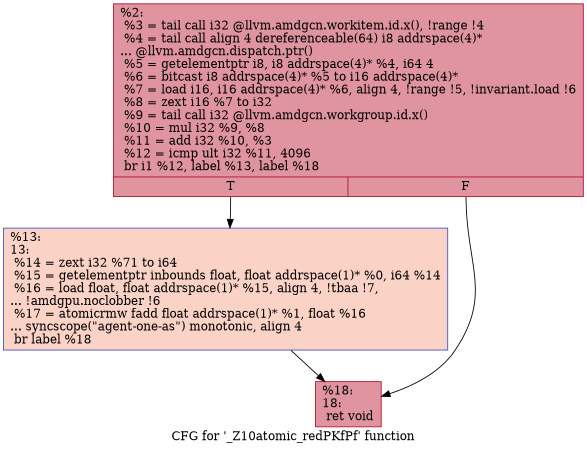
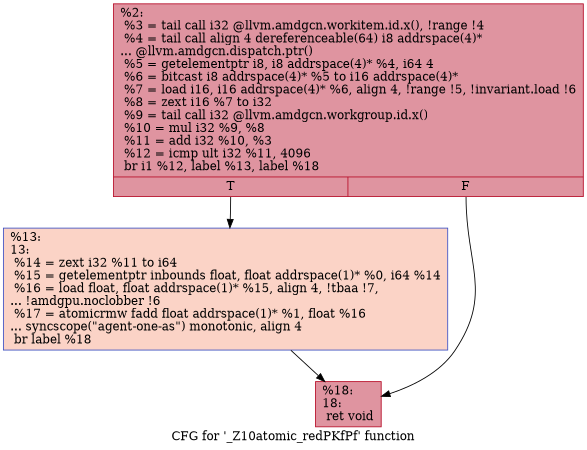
node "%13:": text "%14 = zext i32 %71 to i64" -> "%14 = zext i32 %11 to i64"
